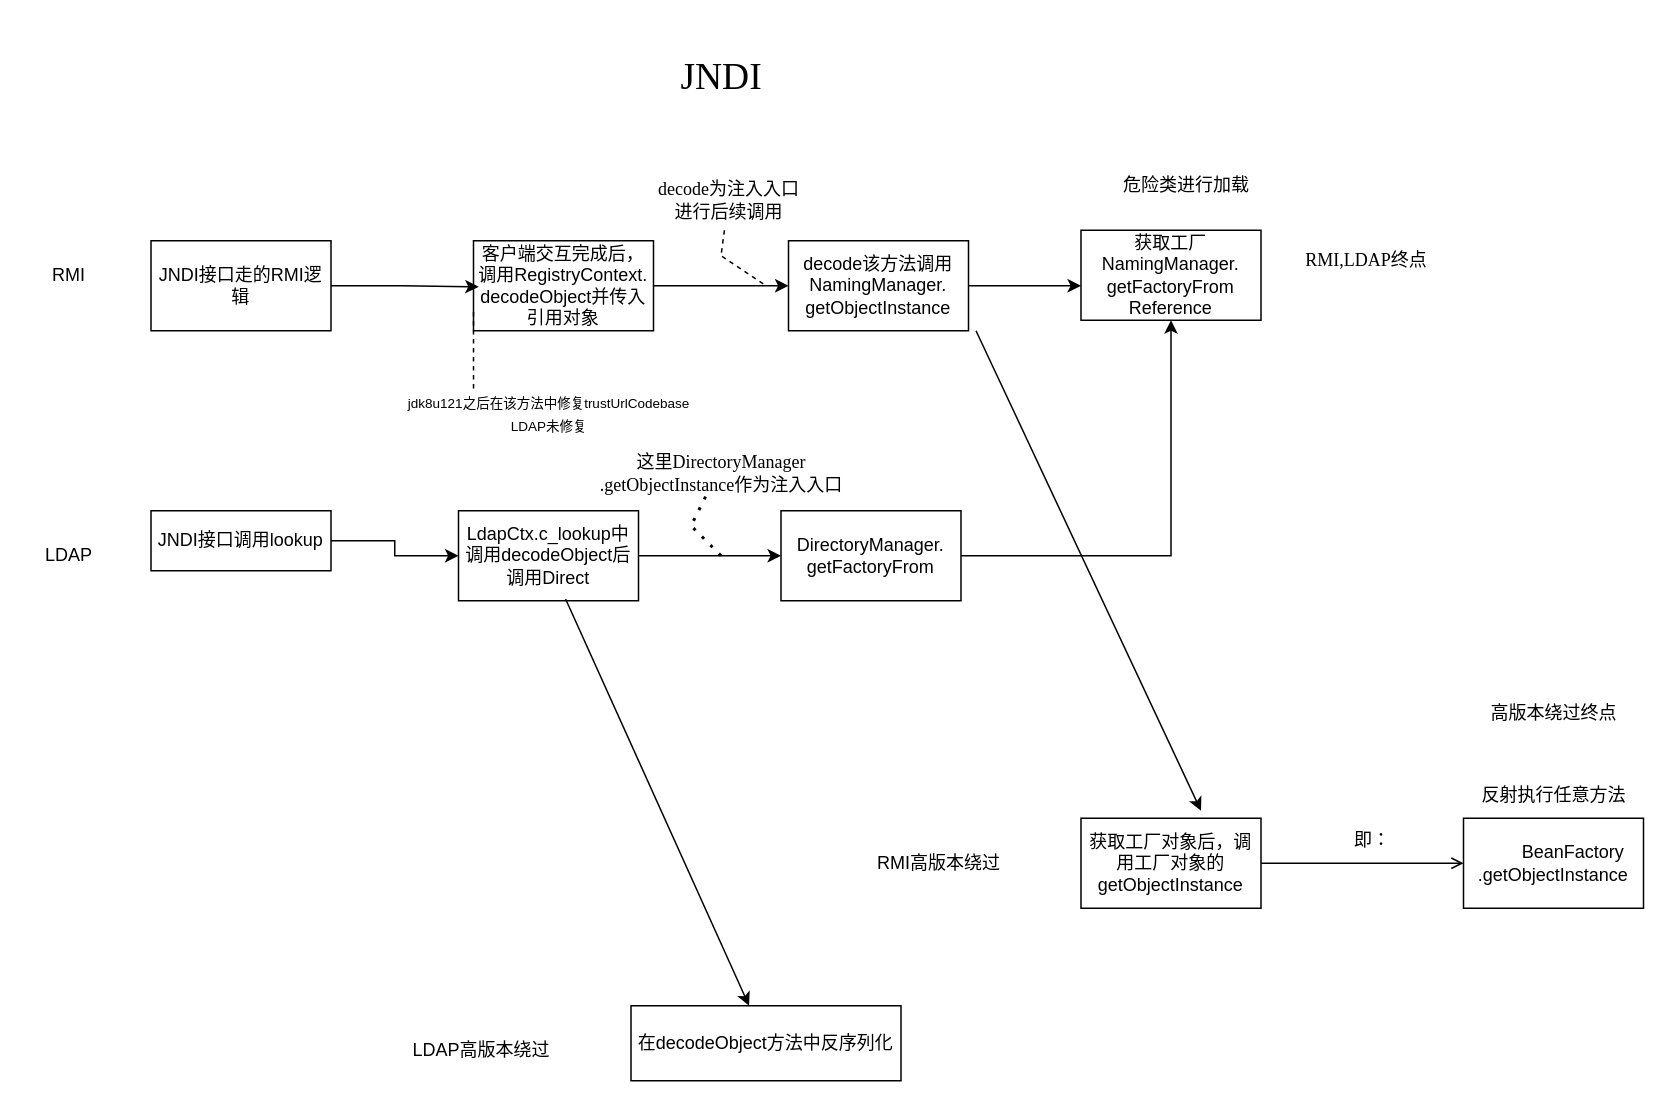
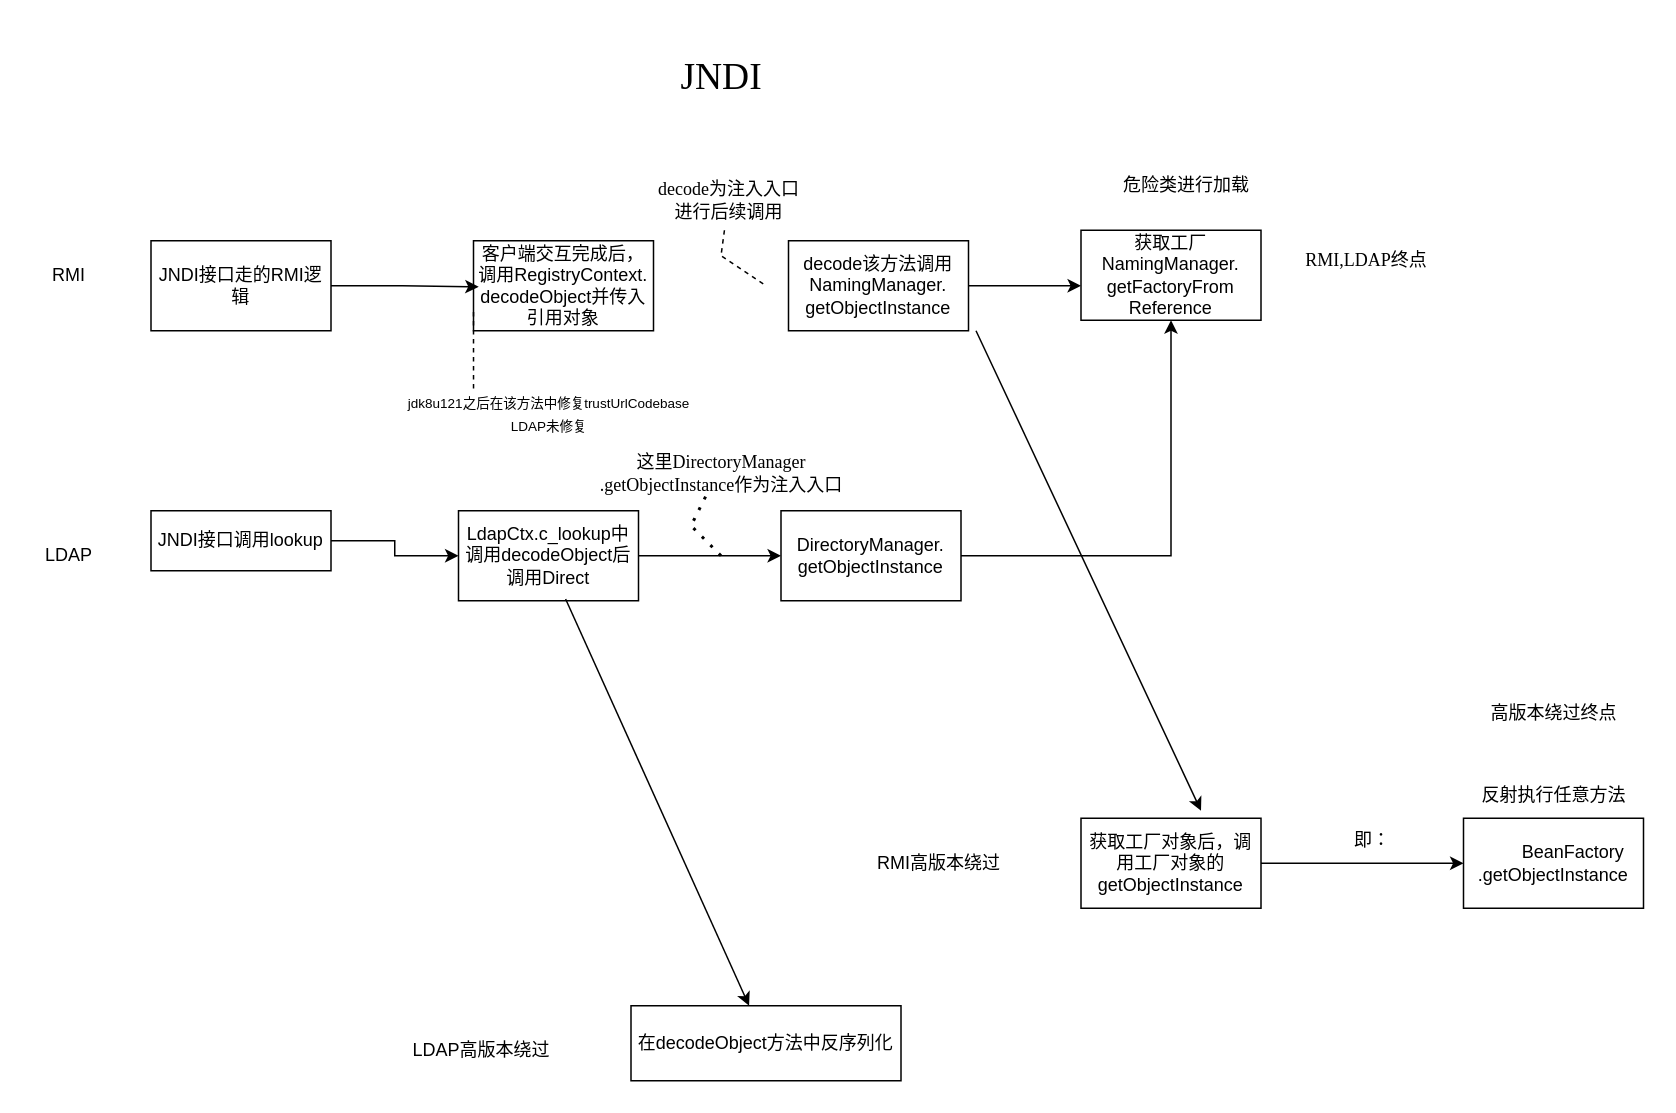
edge "客户端交互完成后，调用RegistryContext. decodeObject并传入引用对象" -> "decode该方法调用NamingManager. getObjectInstance": removed
node "DirectoryManager. getFactoryFrom": label "DirectoryManager. getFactoryFrom" -> "DirectoryManager. getObjectInstance"
edge "获取工厂对象后，调用工厂对象的getObjectInstance" -> "BeanFactory .getObjectInstance": arrowhead open -> classic
